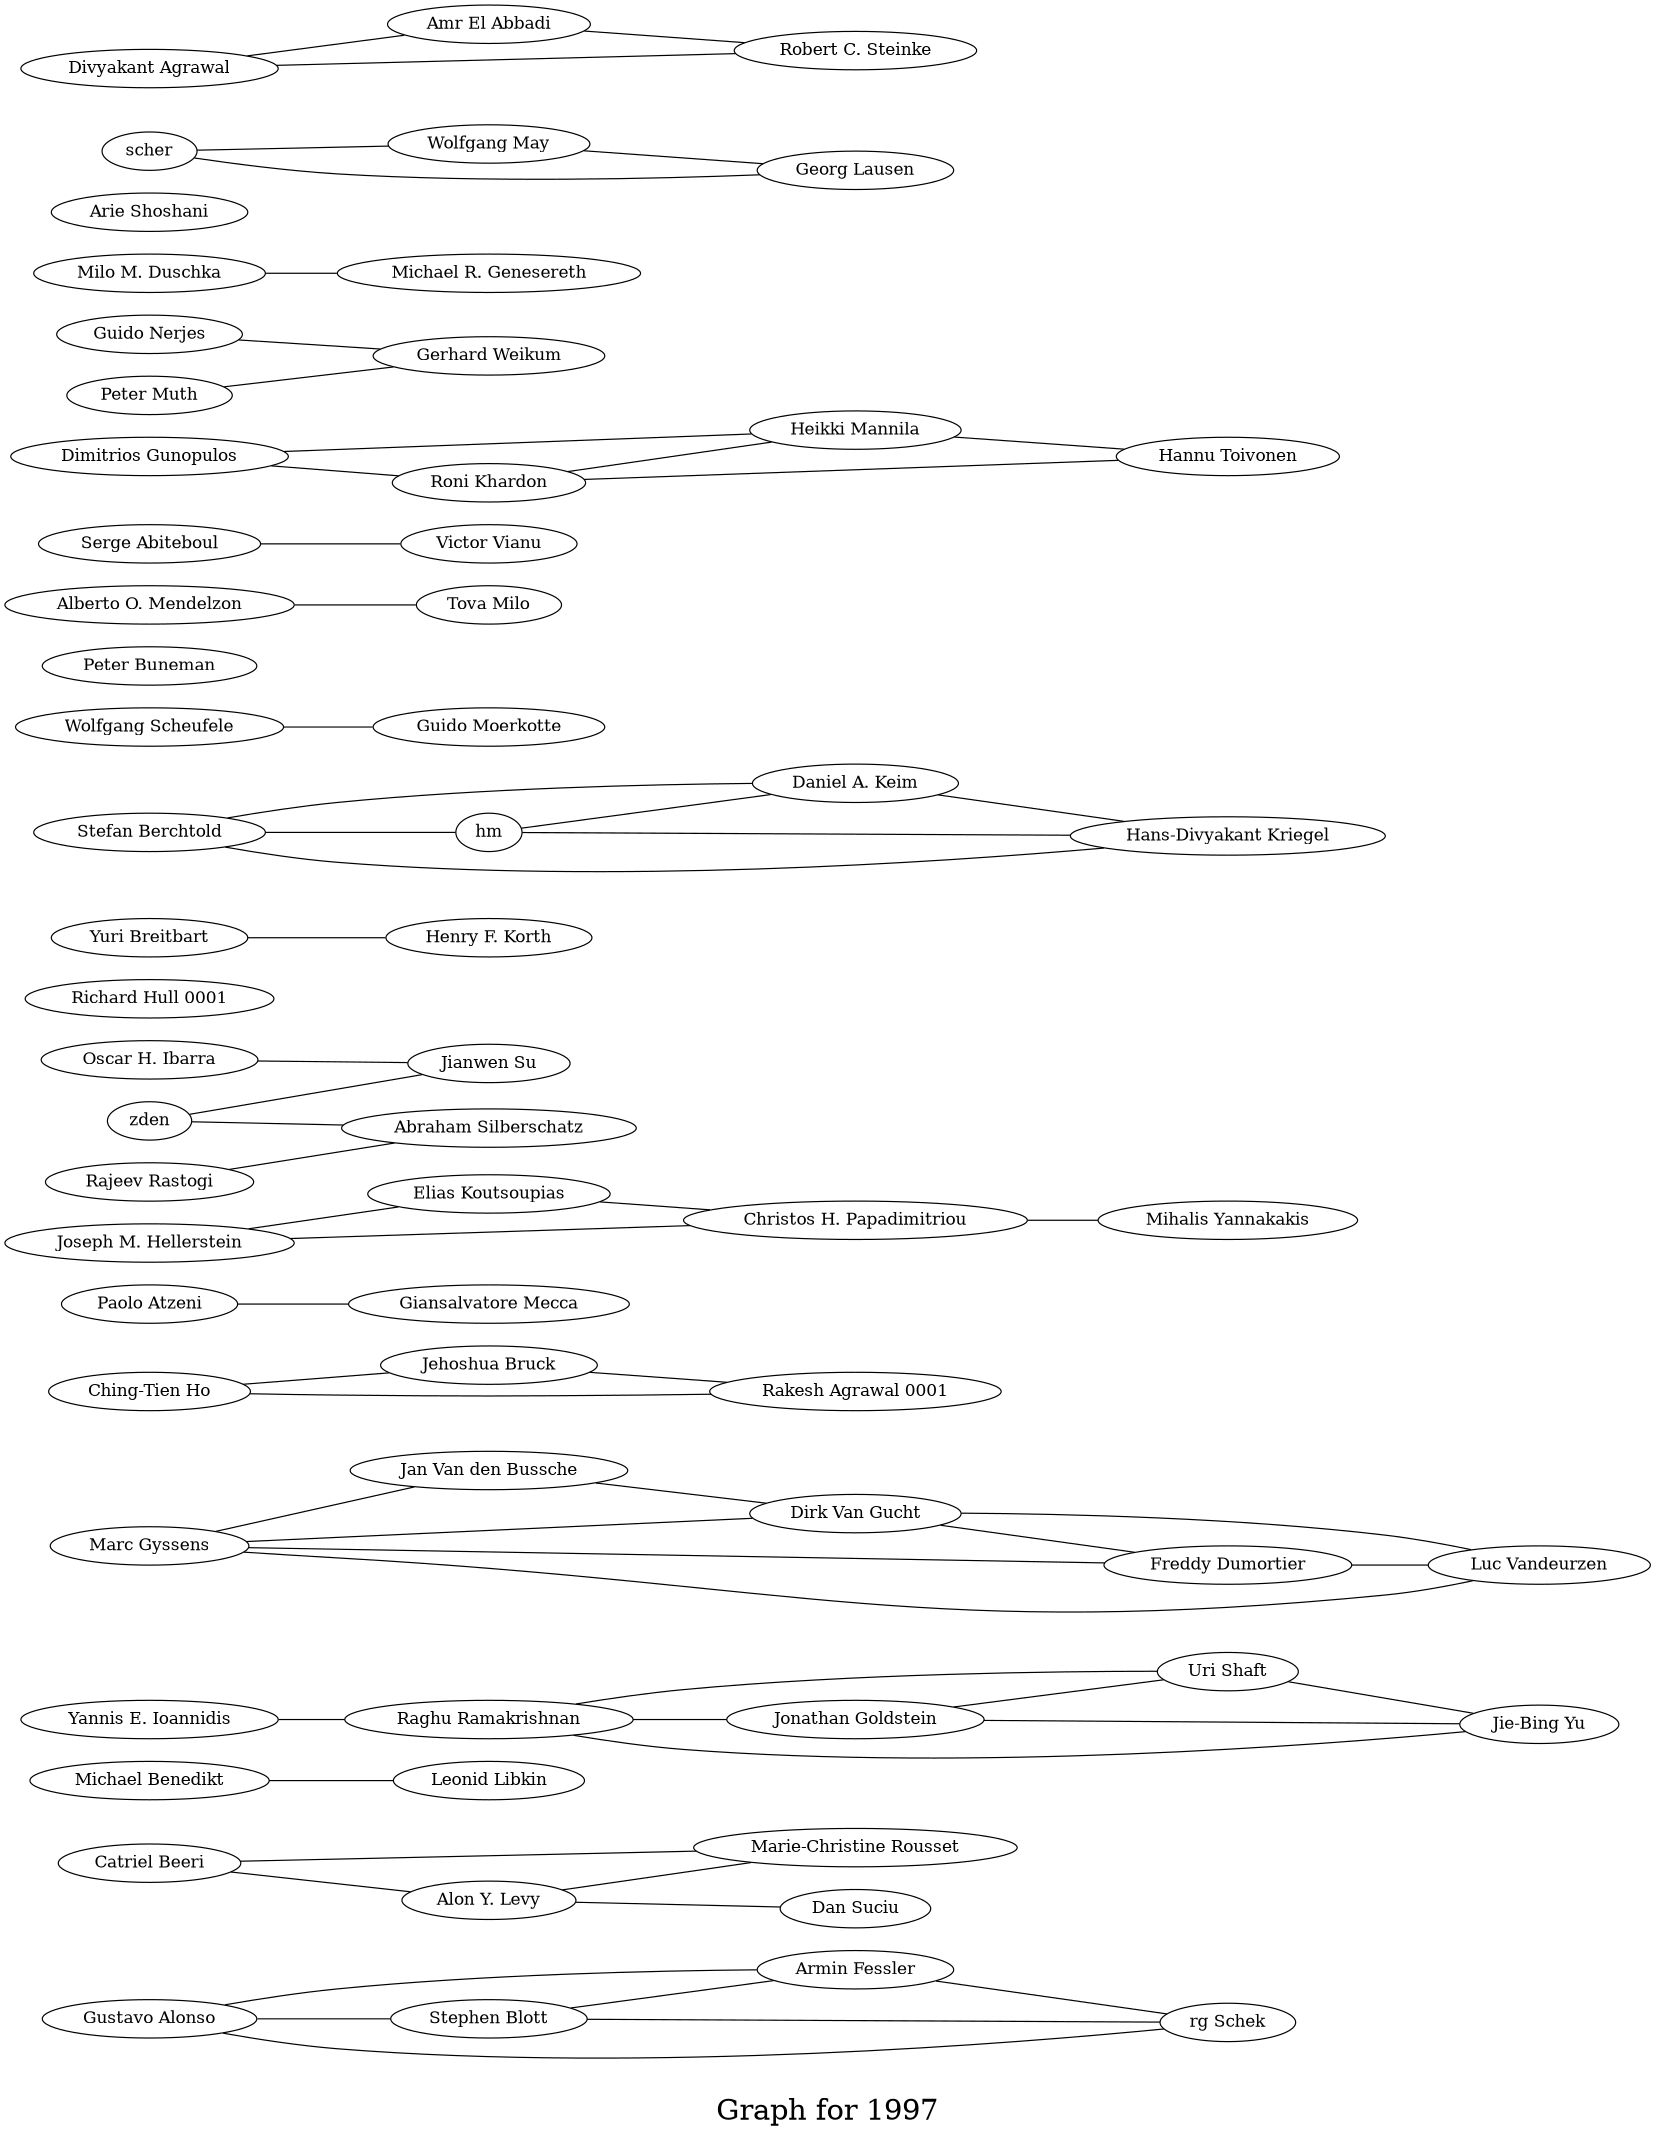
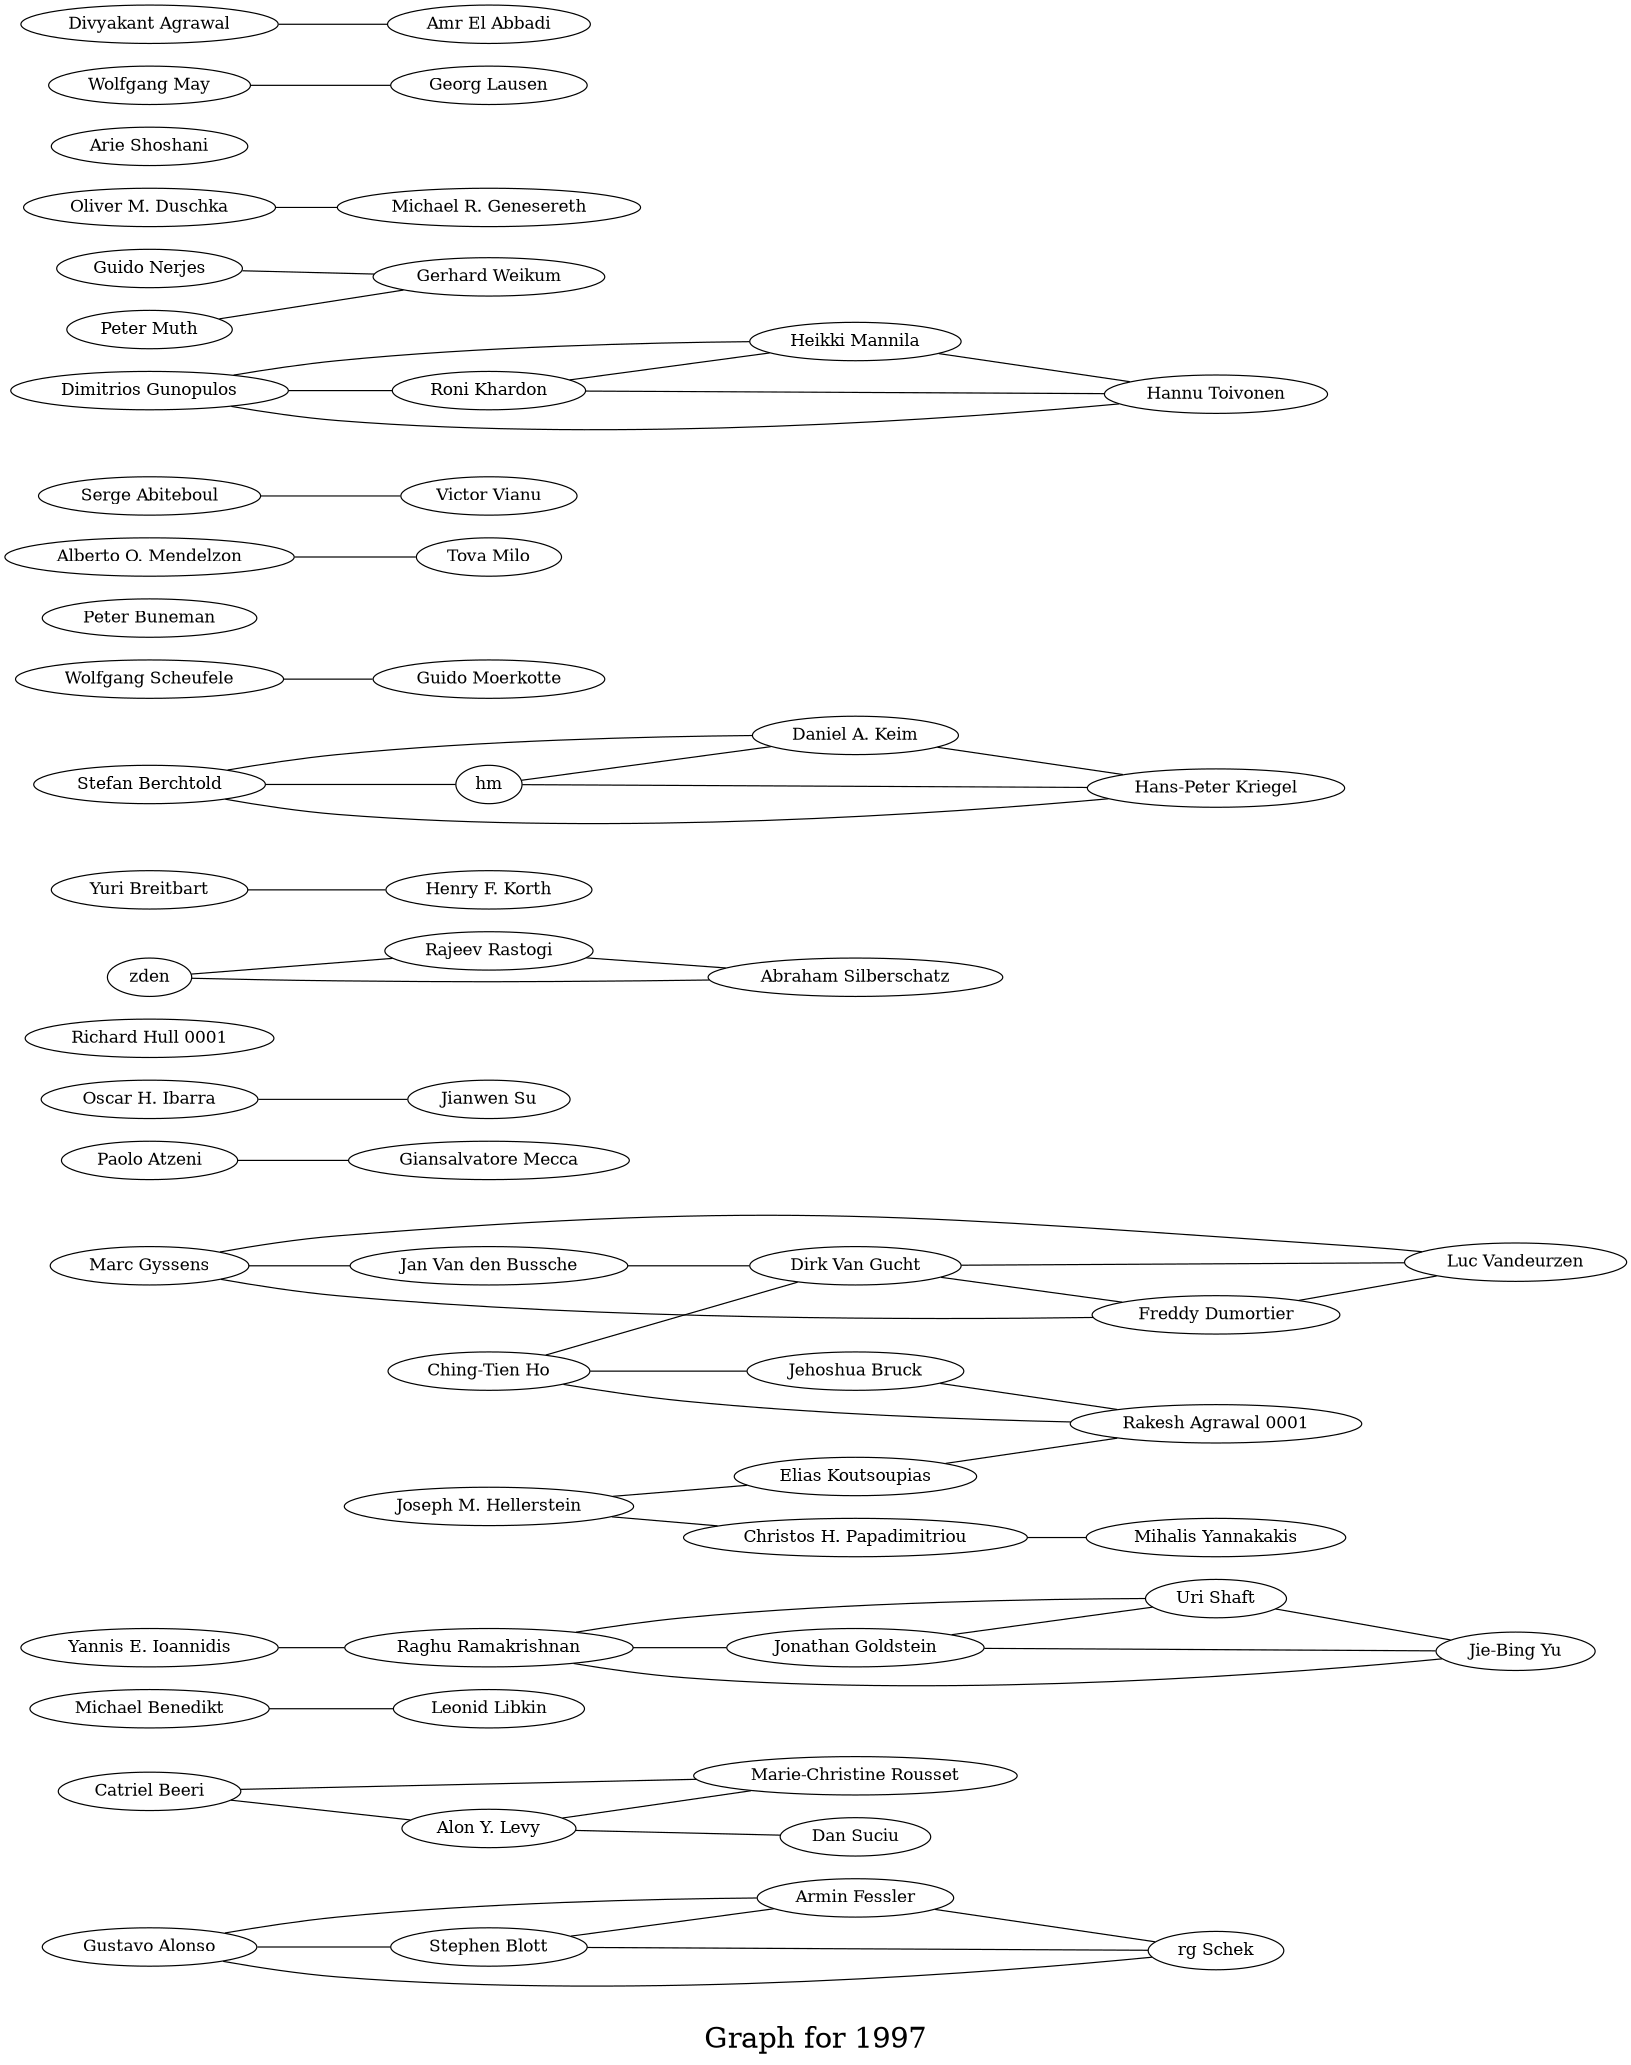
node "Robert C. Steinke": removed
node "scher": removed
node "Milo M. Duschka": label "Milo M. Duschka" -> "Oliver M. Duschka"
edge "Dimitrios Gunopulos" -- "Hannu Toivonen": added
node "Hans-Divyakant Kriegel": label "Hans-Divyakant Kriegel" -> "Hans-Peter Kriegel"
edge "Jianwen Su" -- "zden": now "Rajeev Rastogi" -- "zden"
edge "Elias Koutsoupias" -- "Christos H. Papadimitriou": now "Elias Koutsoupias" -- "Rakesh Agrawal 0001"
edge "Dirk Van Gucht" -- "Marc Gyssens": now "Dirk Van Gucht" -- "Ching-Tien Ho"
